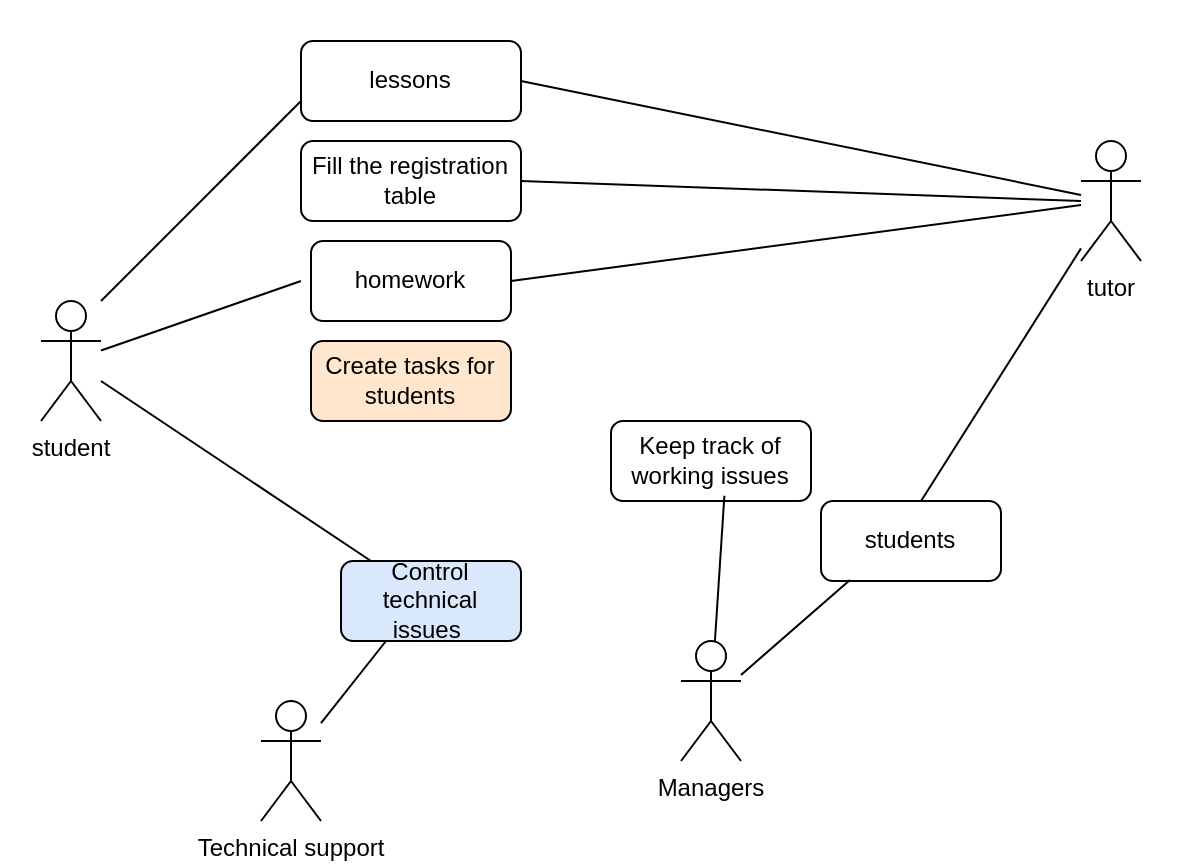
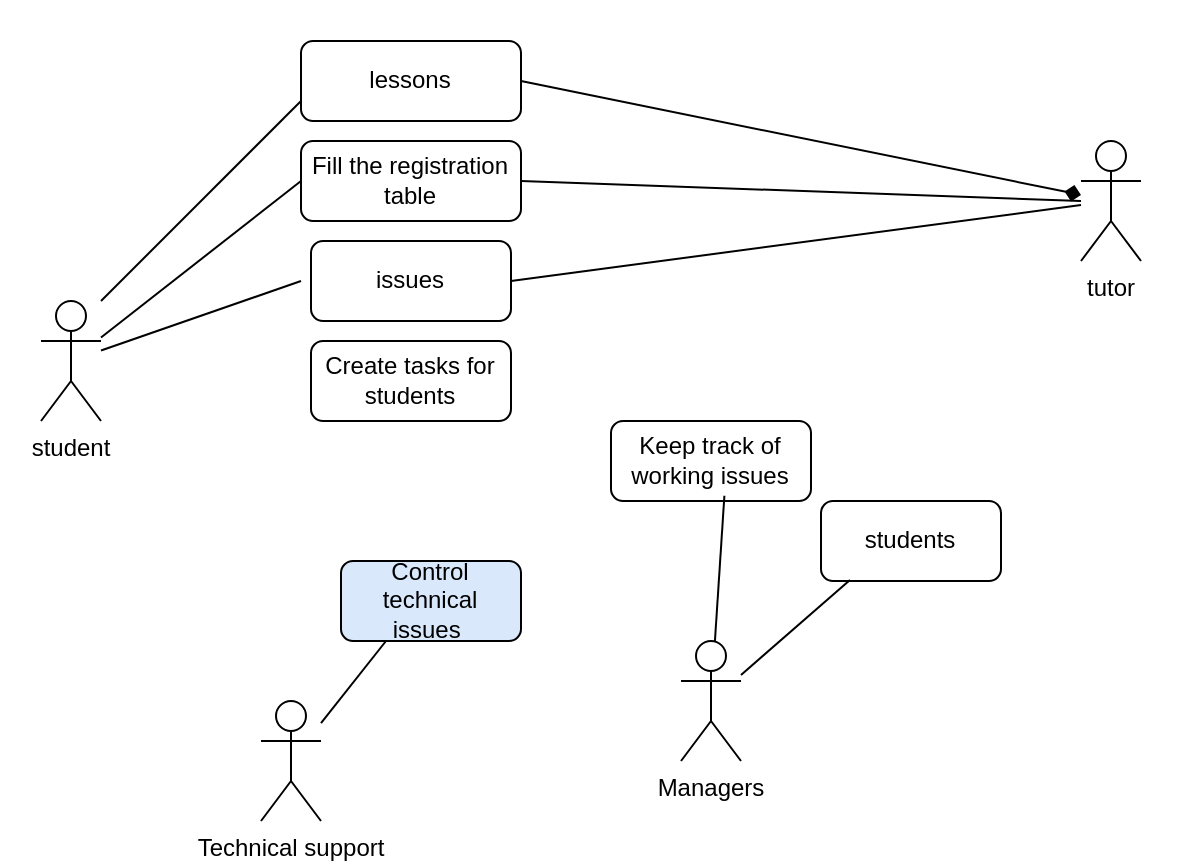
edge "lessons" -- "tutor": arrowhead none -> diamond
node "homework": label "homework" -> "issues"
edge "tutor" -- "students": removed
node "Create tasks for students": fillcolor #ffe6cc -> #ffffff
edge "student" -- "Control technical issues": now "student" -- "Fill the registration table"
